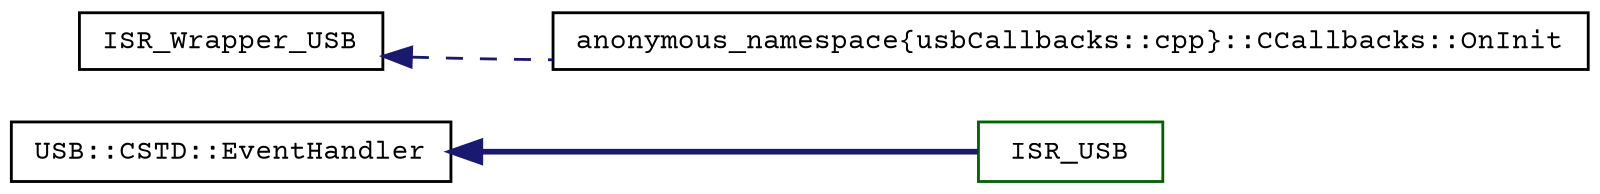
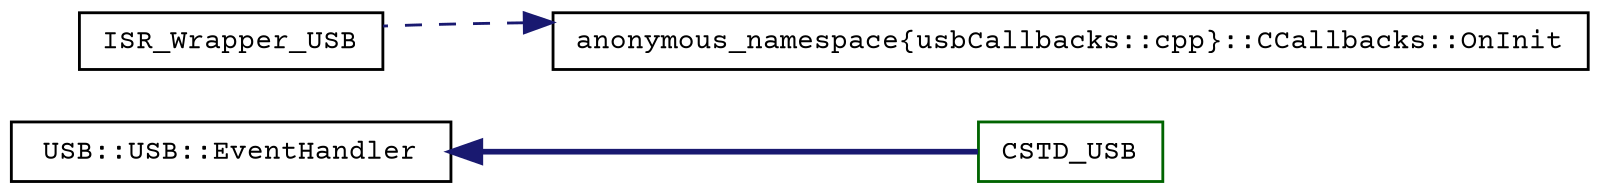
edge "anonymous_namespace{usbCallbacks::cpp}::CCallbacks::OnInit" -> "ISR_Wrapper_USB": reversed
node "USB::CSTD::EventHandler": label "USB::CSTD::EventHandler" -> "USB::USB::EventHandler"
node "ISR_USB": label "ISR_USB" -> "CSTD_USB"
